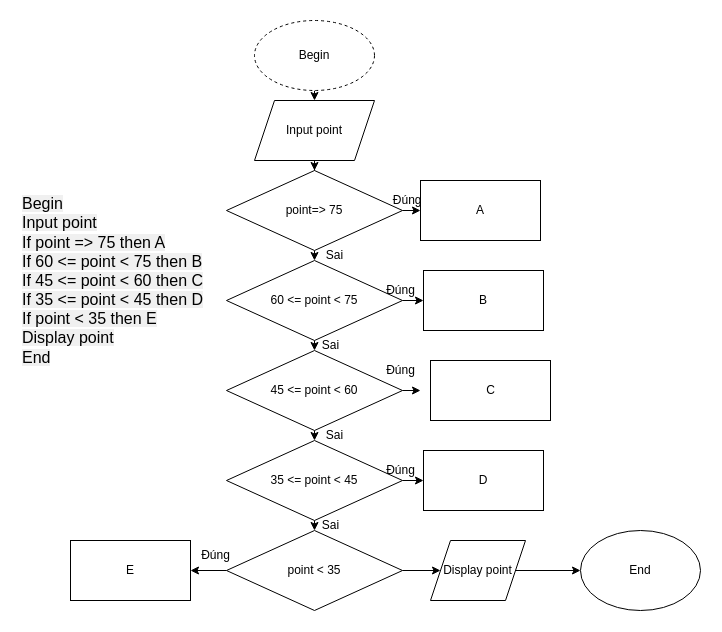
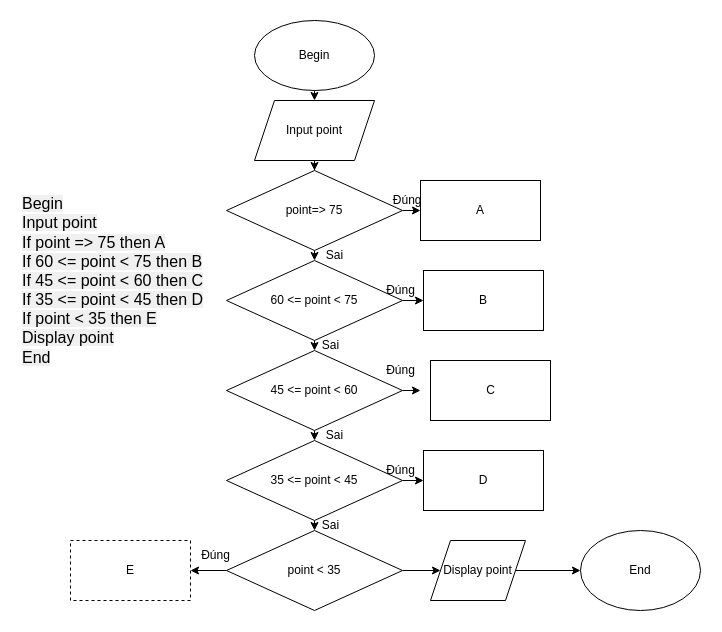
node "Begin": style dashed -> solid
node "E": style solid -> dashed
